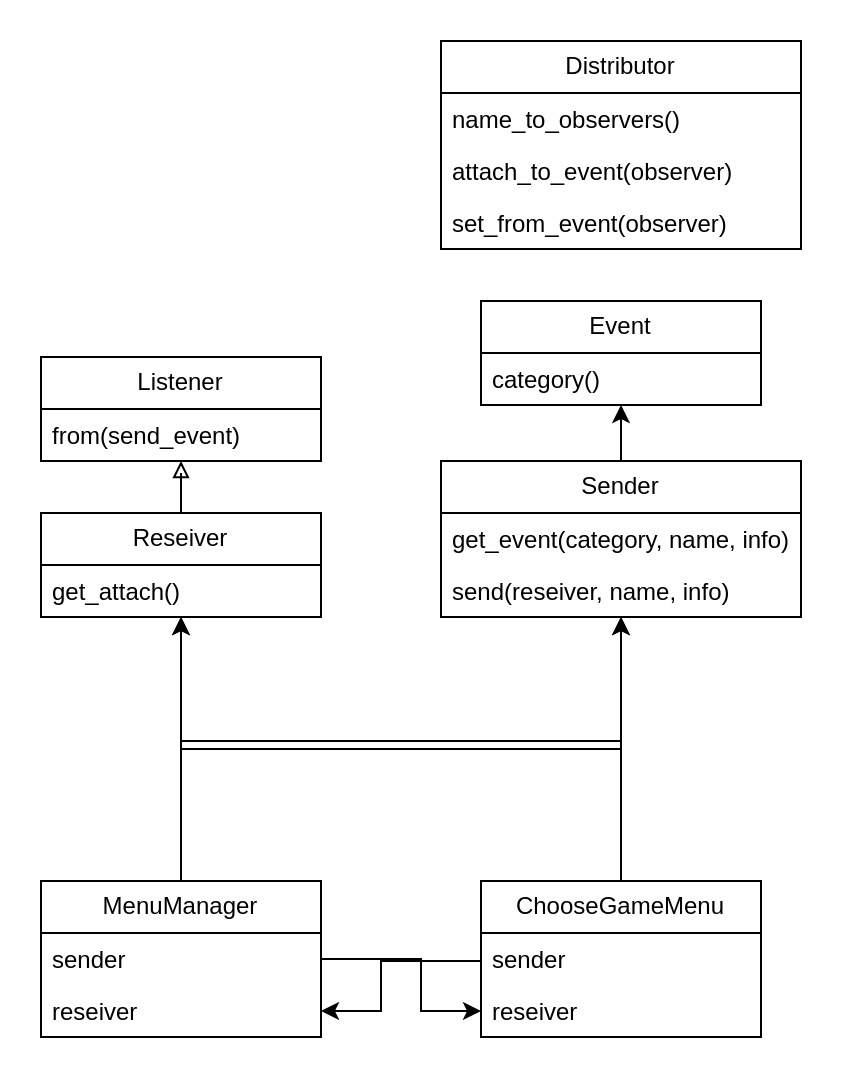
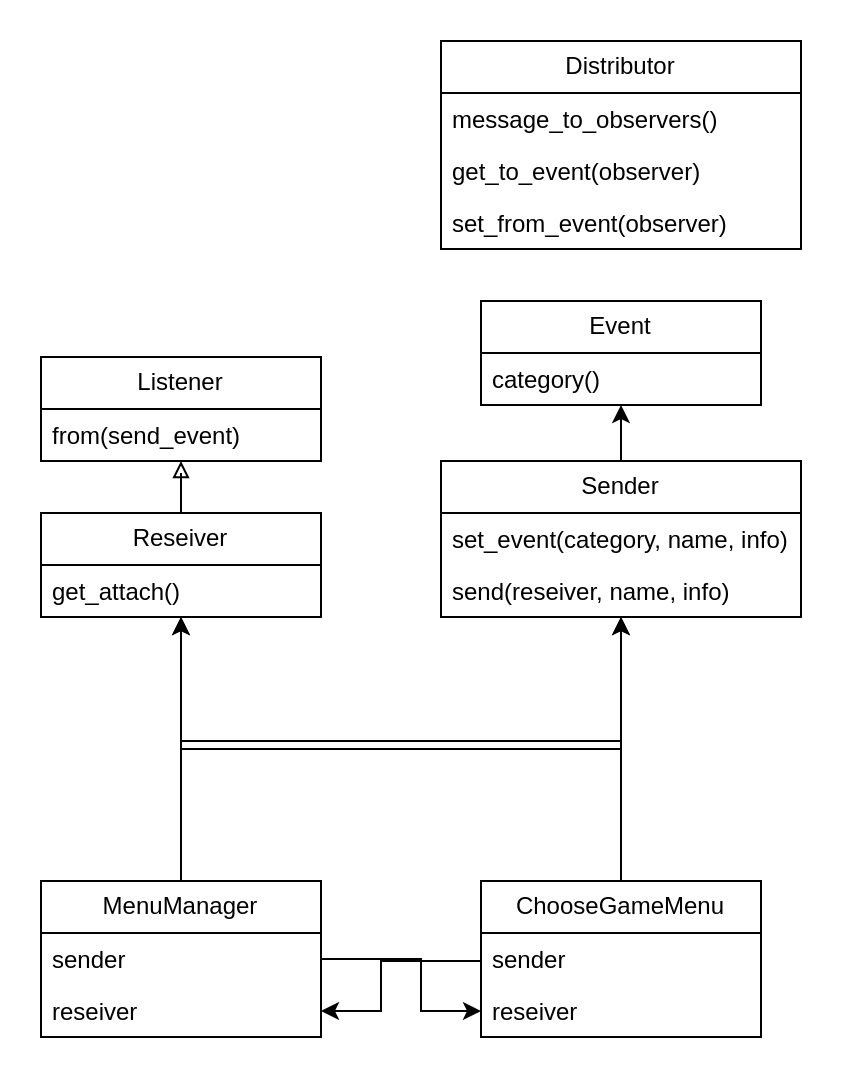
node "name_to_observers()": label "name_to_observers()" -> "message_to_observers()"
node "attach_to_event(observer)": label "attach_to_event(observer)" -> "get_to_event(observer)"
node "get_event(category, name, info)": label "get_event(category, name, info)" -> "set_event(category, name, info)"
